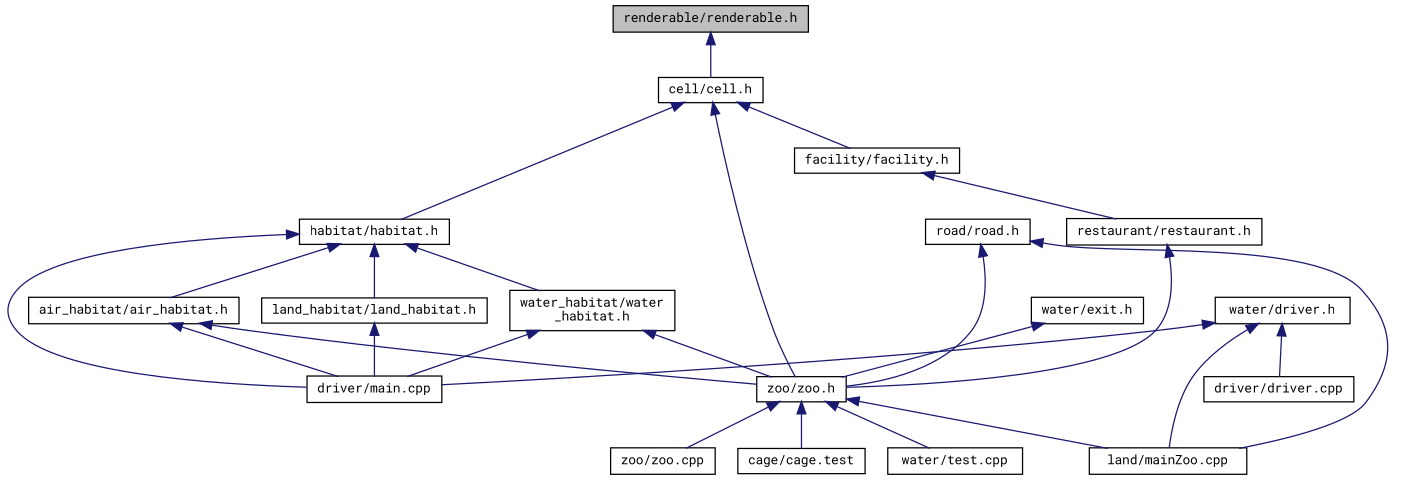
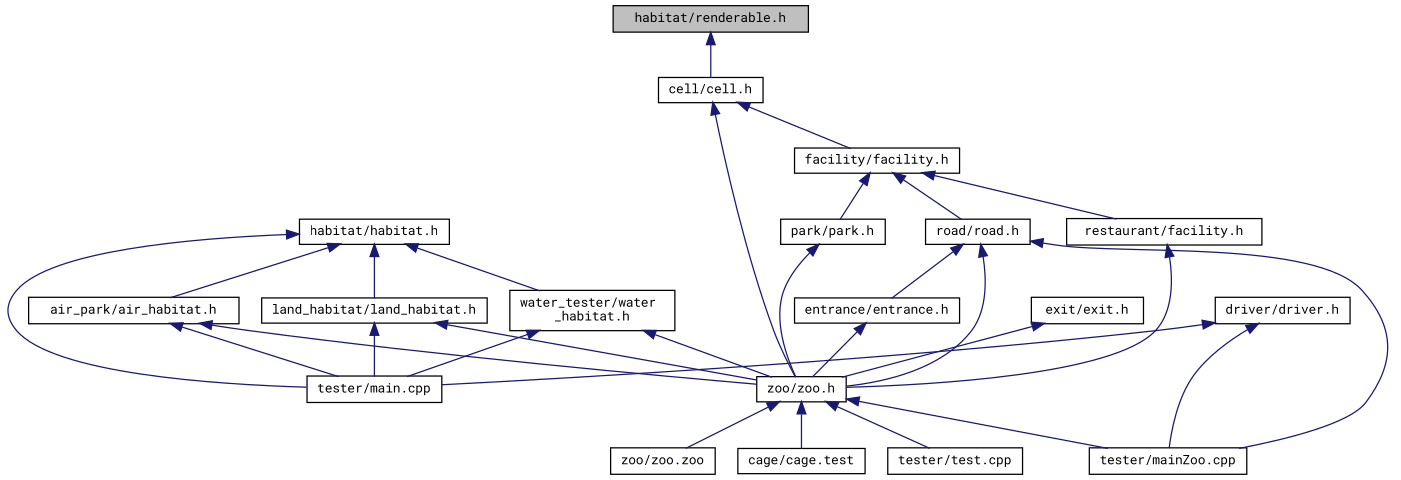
node "renderable/renderable.h": label "renderable/renderable.h" -> "habitat/renderable.h"
edge "habitat/habitat.h" -> "cell/cell.h": removed
edge "road/road.h" -> "facility/facility.h": added
node "park/park.h": added
node "restaurant/restaurant.h": label "restaurant/restaurant.h" -> "restaurant/facility.h"
node "air_habitat/air_habitat.h": label "air_habitat/air_habitat.h" -> "air_park/air_habitat.h"
node "water_habitat/water _habitat.h": label "water_habitat/water _habitat.h" -> "water_tester/water _habitat.h"
node "entrance/entrance.h": added
node "water/exit.h": label "water/exit.h" -> "exit/exit.h"
node "water/driver.h": label "water/driver.h" -> "driver/driver.h"
edge "zoo/zoo.h" -> "land_habitat/land_habitat.h": added
node "driver/main.cpp": label "driver/main.cpp" -> "tester/main.cpp"
node "driver/driver.cpp": removed
node "zoo/zoo.cpp": label "zoo/zoo.cpp" -> "zoo/zoo.zoo"
node "water/test.cpp": label "water/test.cpp" -> "tester/test.cpp"
node "land/mainZoo.cpp": label "land/mainZoo.cpp" -> "tester/mainZoo.cpp"
